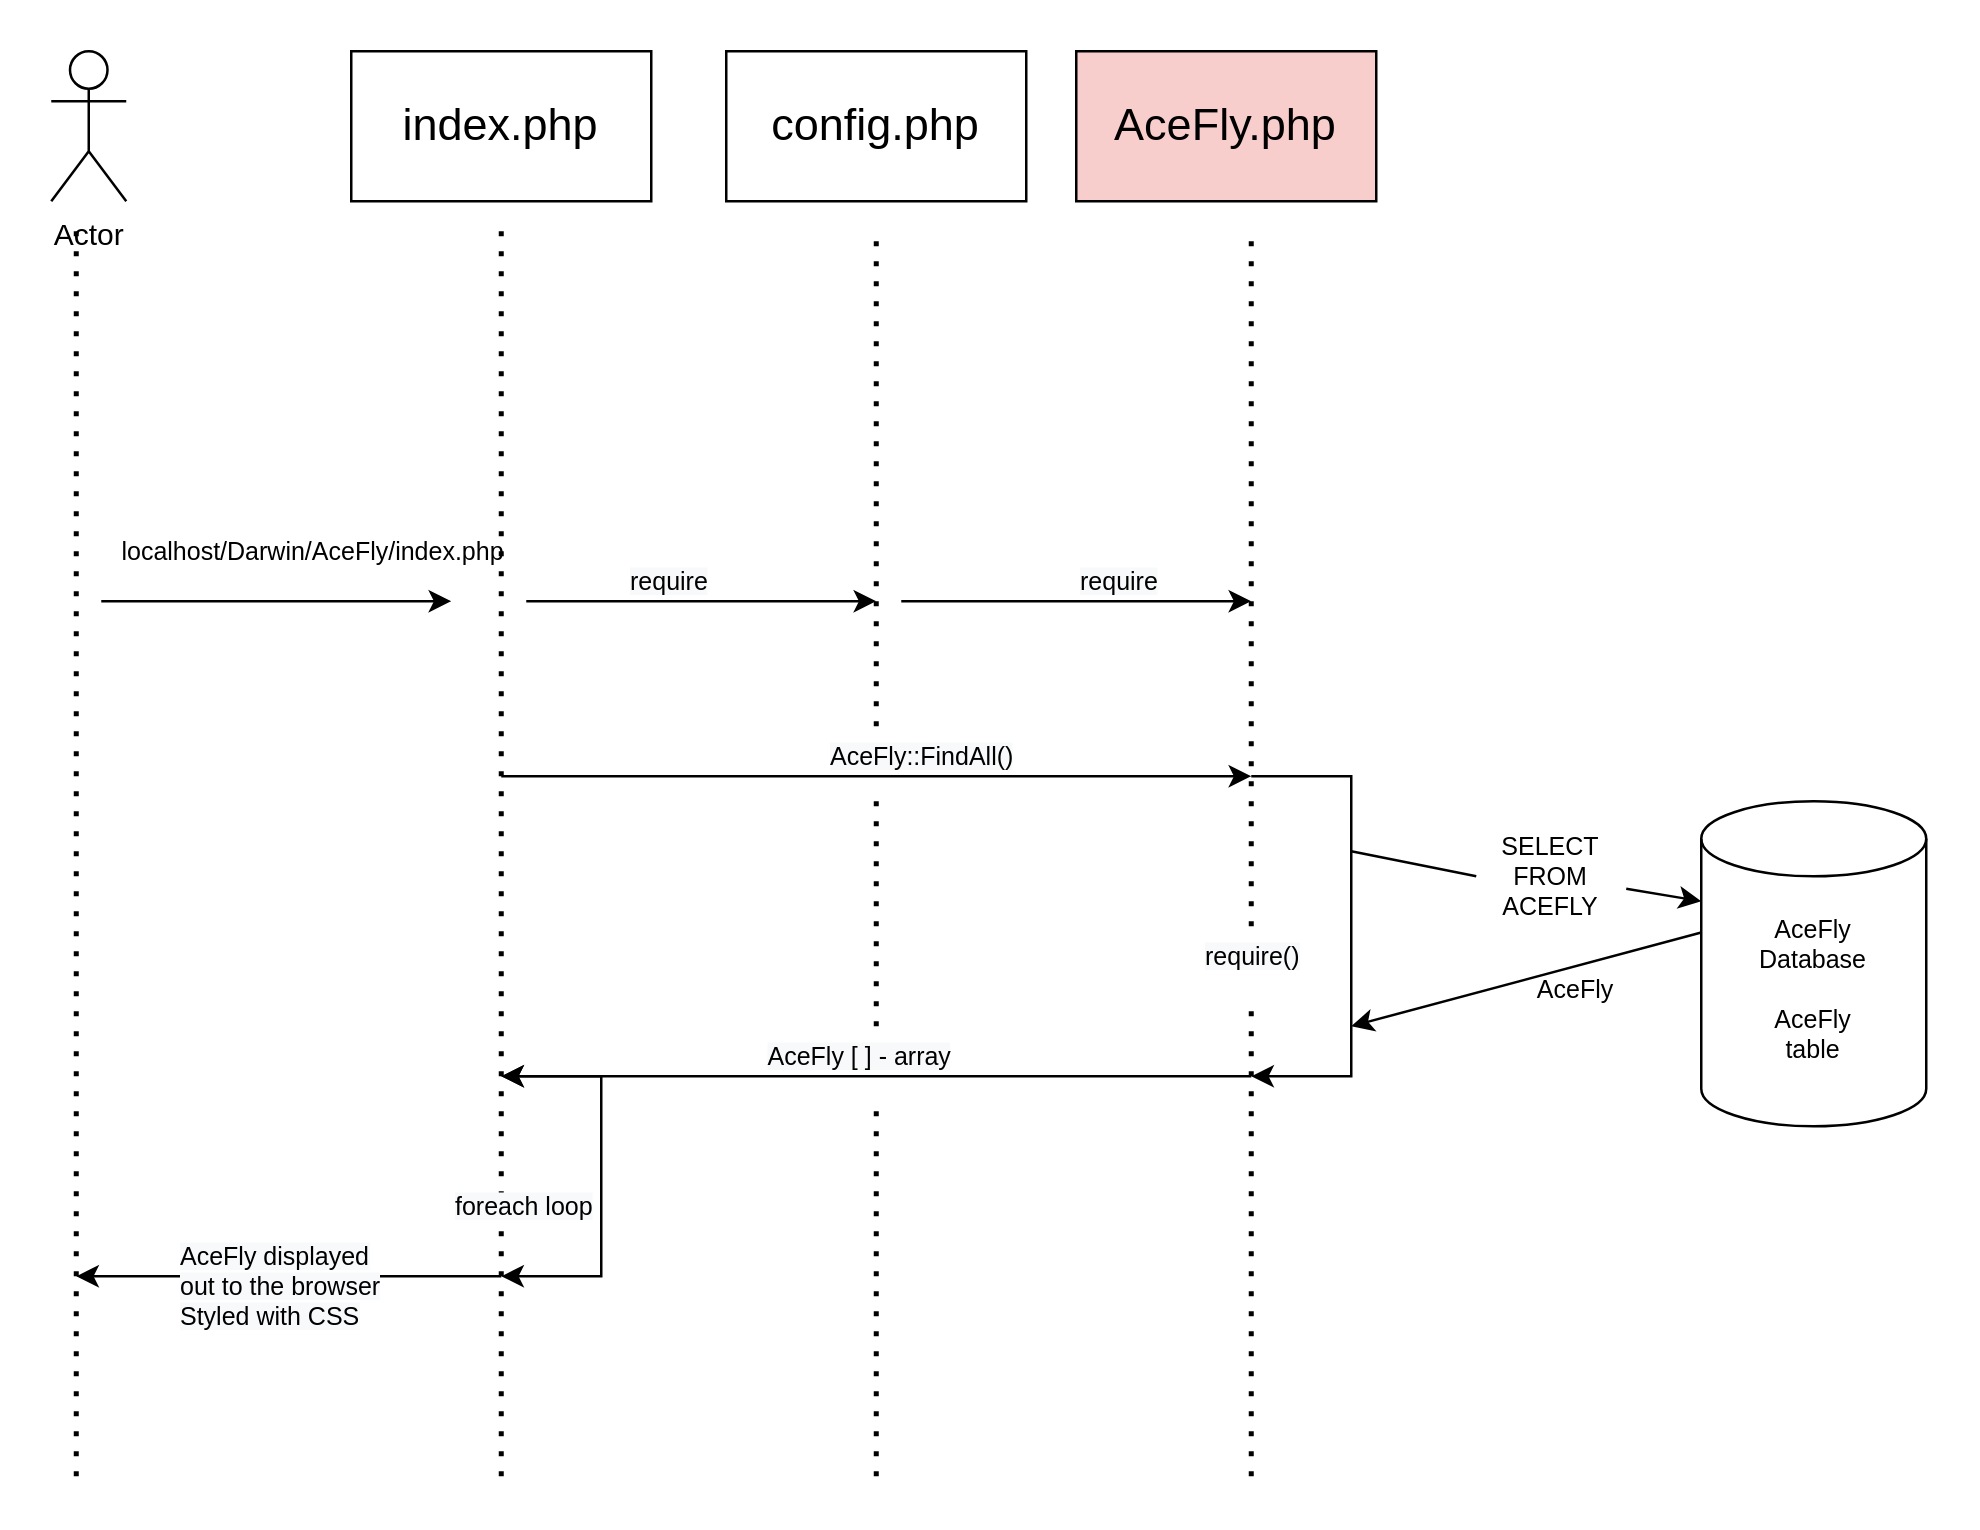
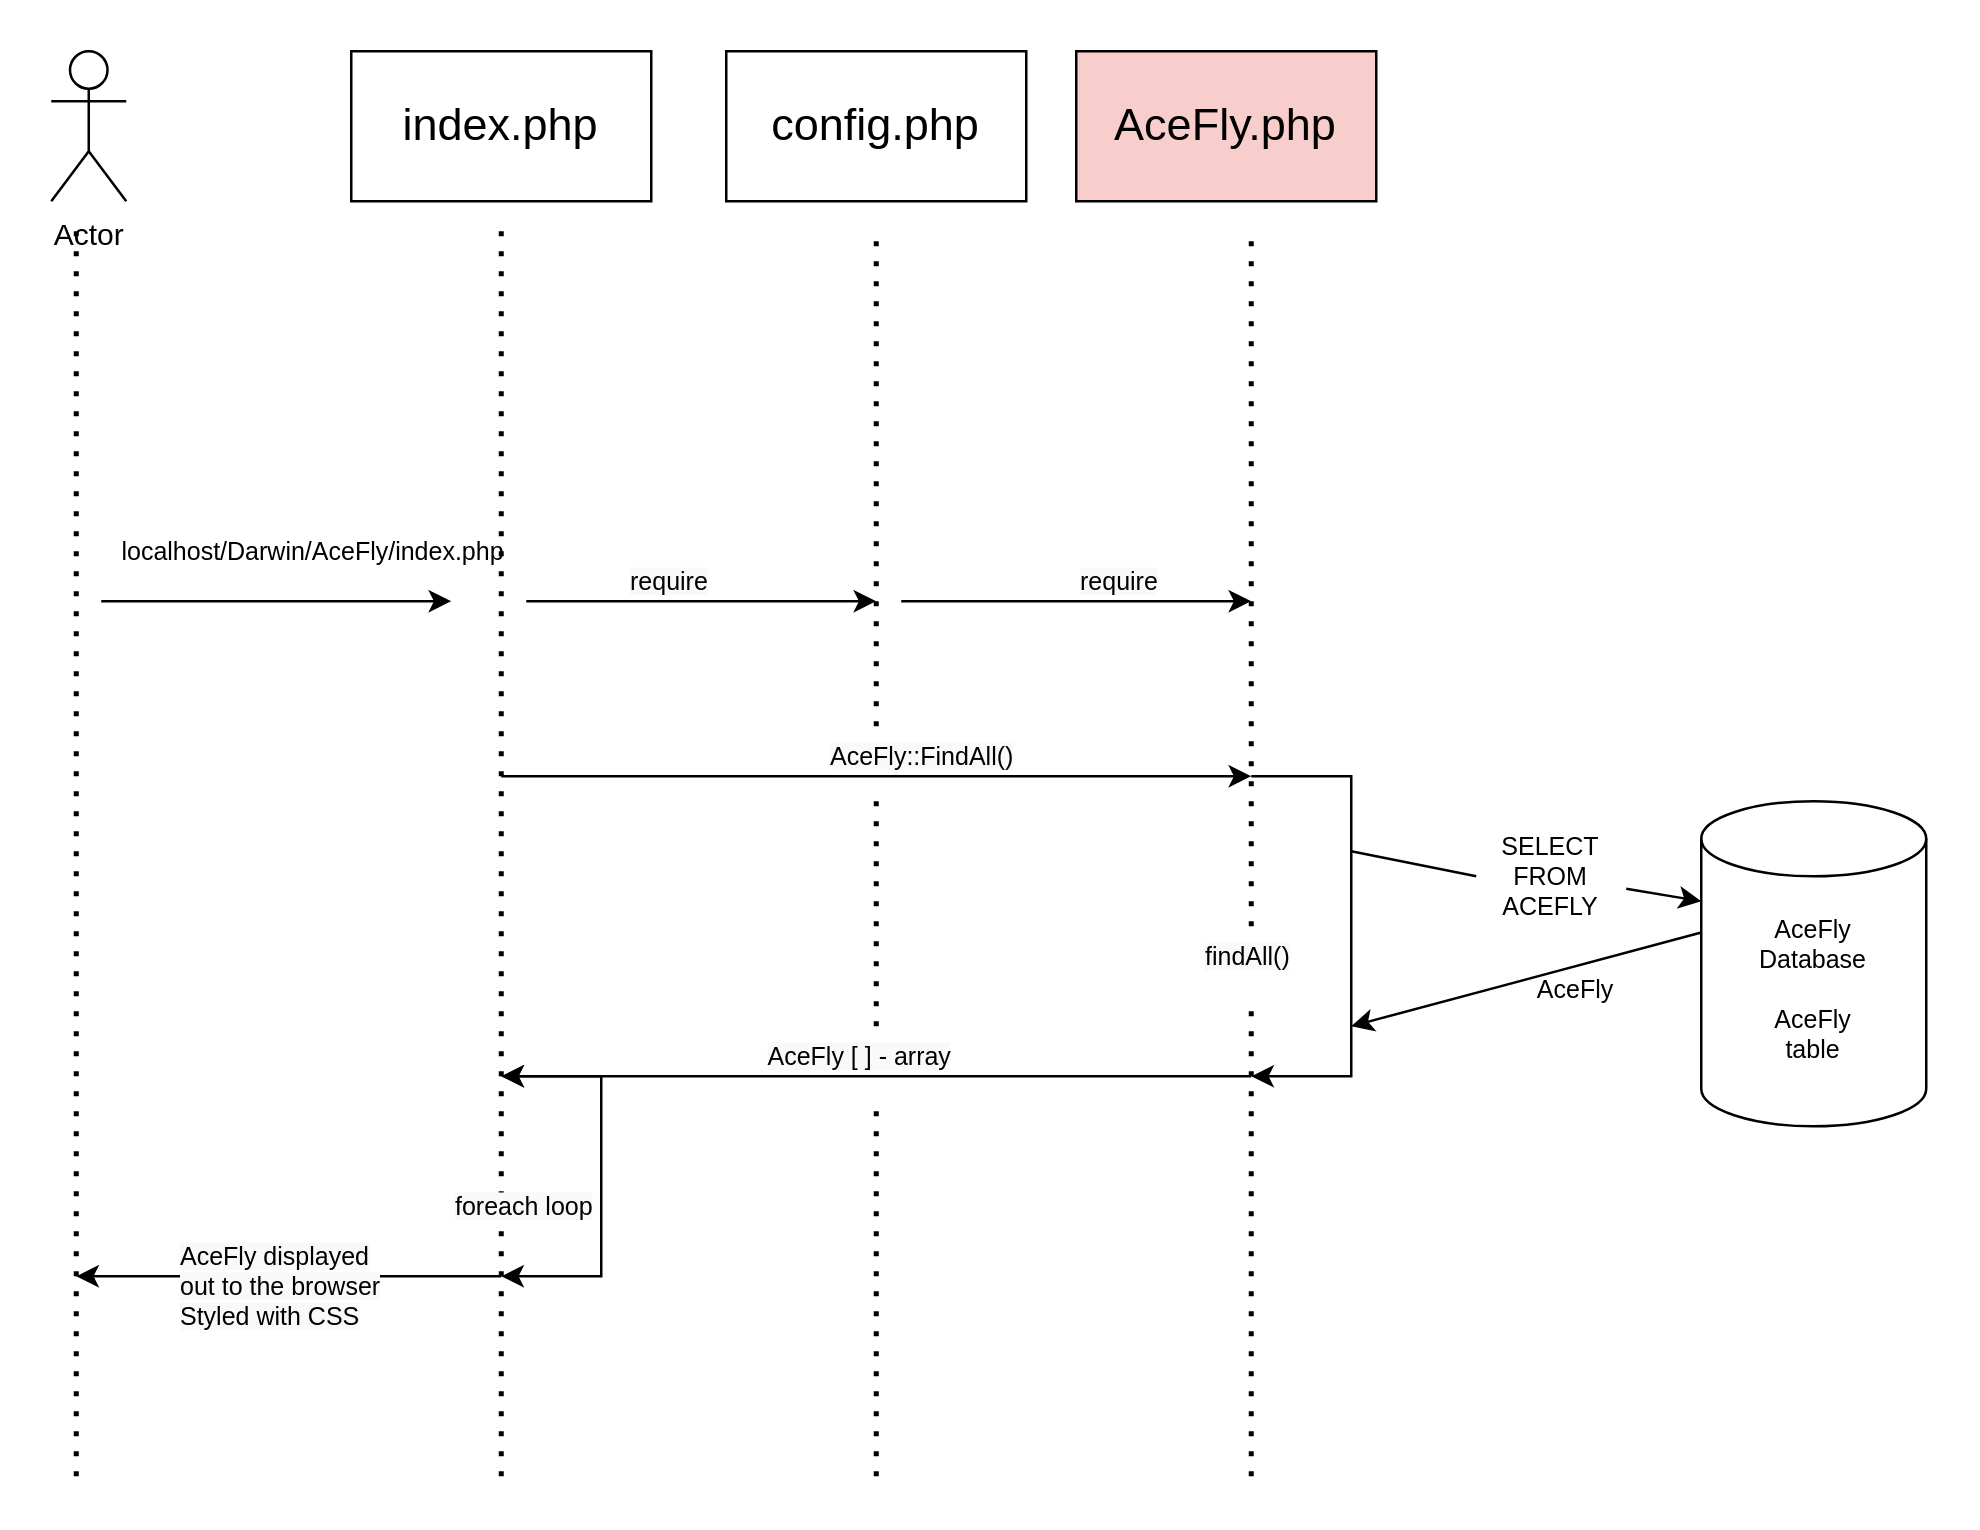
node "require()": label "require()" -> "findAll()"
